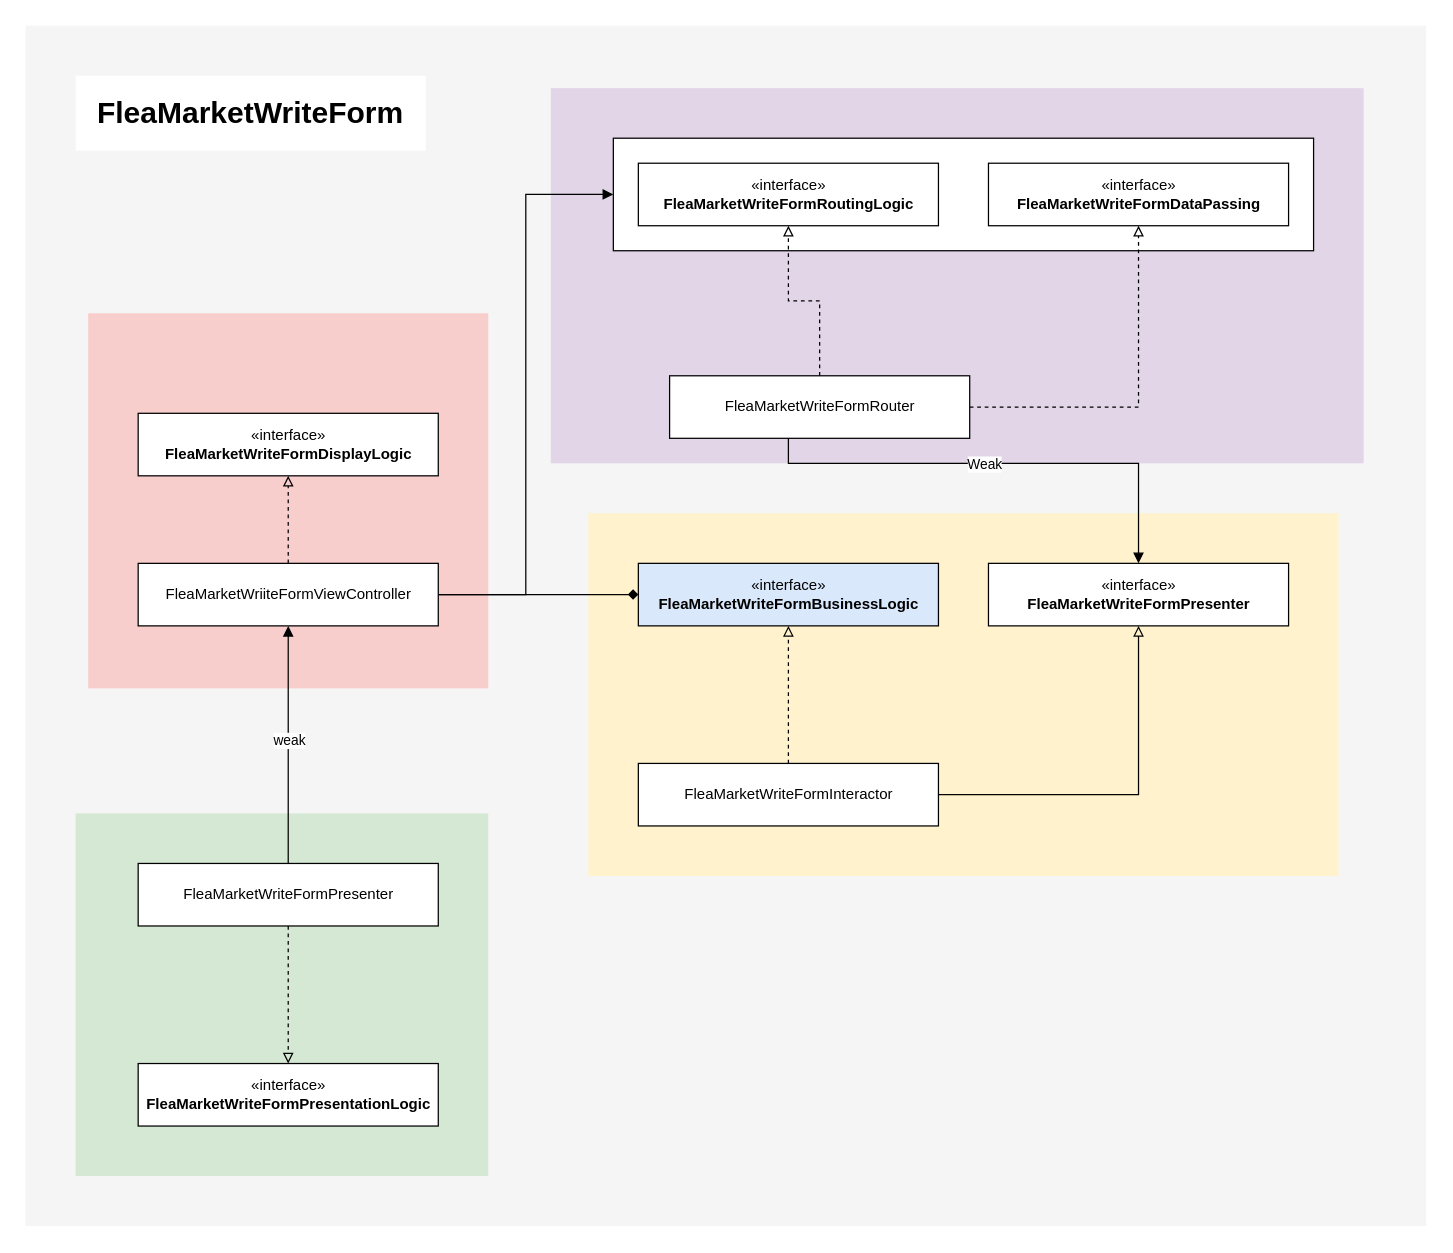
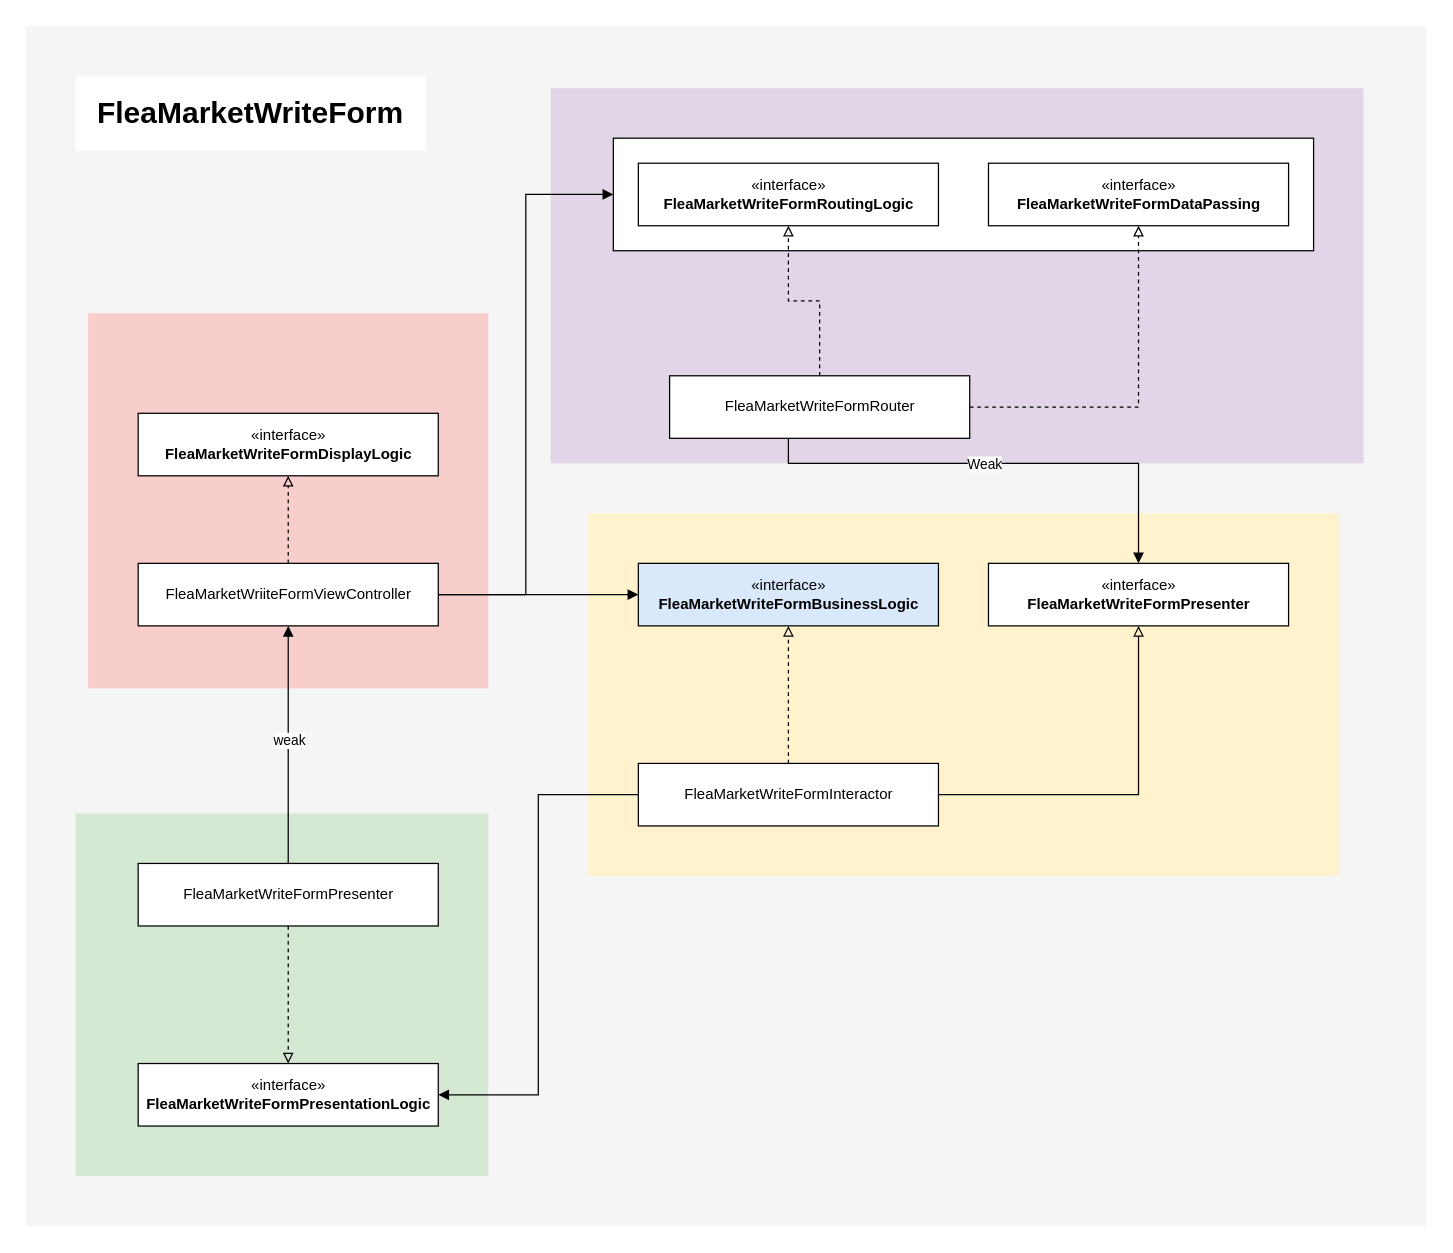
edge "FleaMarketWriiteFormViewController" -> "«interface» FleaMarketWriteFormBusinessLogic": arrowhead diamond -> block
edge "FleaMarketWriteFormInteractor" -> "«interface» FleaMarketWriteFormPresentationLogic": added
